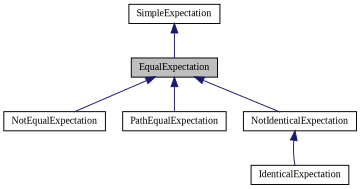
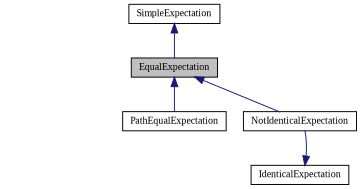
node "NotEqualExpectation": removed
edge "IdenticalExpectation" -> "NotIdenticalExpectation": reversed
